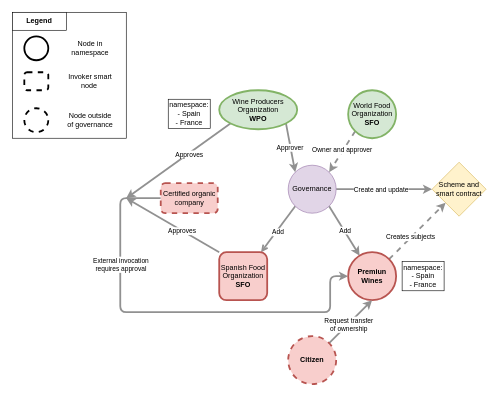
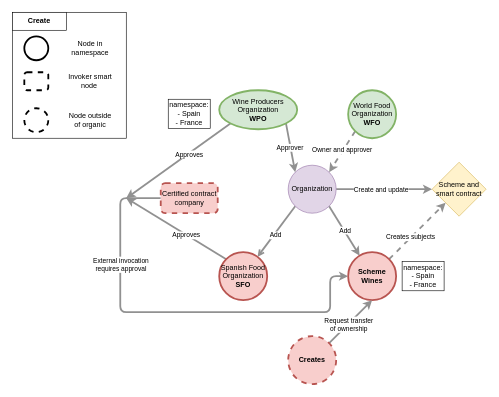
node "Legend": label "Legend" -> "Create"
node "World Food Organization SFO": label "World Food Organization SFO" -> "World Food Organization WFO"
node "Node outside of governance": label "Node outside of governance" -> "Node outside of organic"
node "Governance": label "Governance" -> "Organization"
node "Certified organic company": label "Certified organic company" -> "Certified contract company"
node "Spanish Food Organization SFO": shape rounded rectangle -> ellipse
node "Premiun Wines": label "Premiun Wines" -> "Scheme Wines"
node "Citizen": label "Citizen" -> "Creates"
